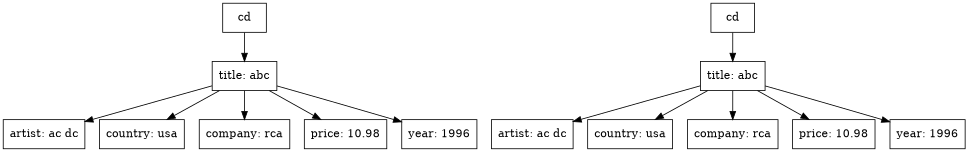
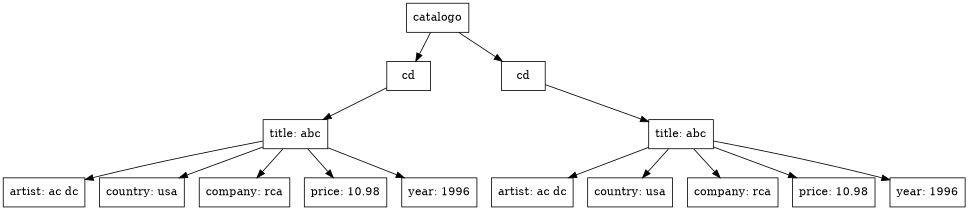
node "catalogo": added
